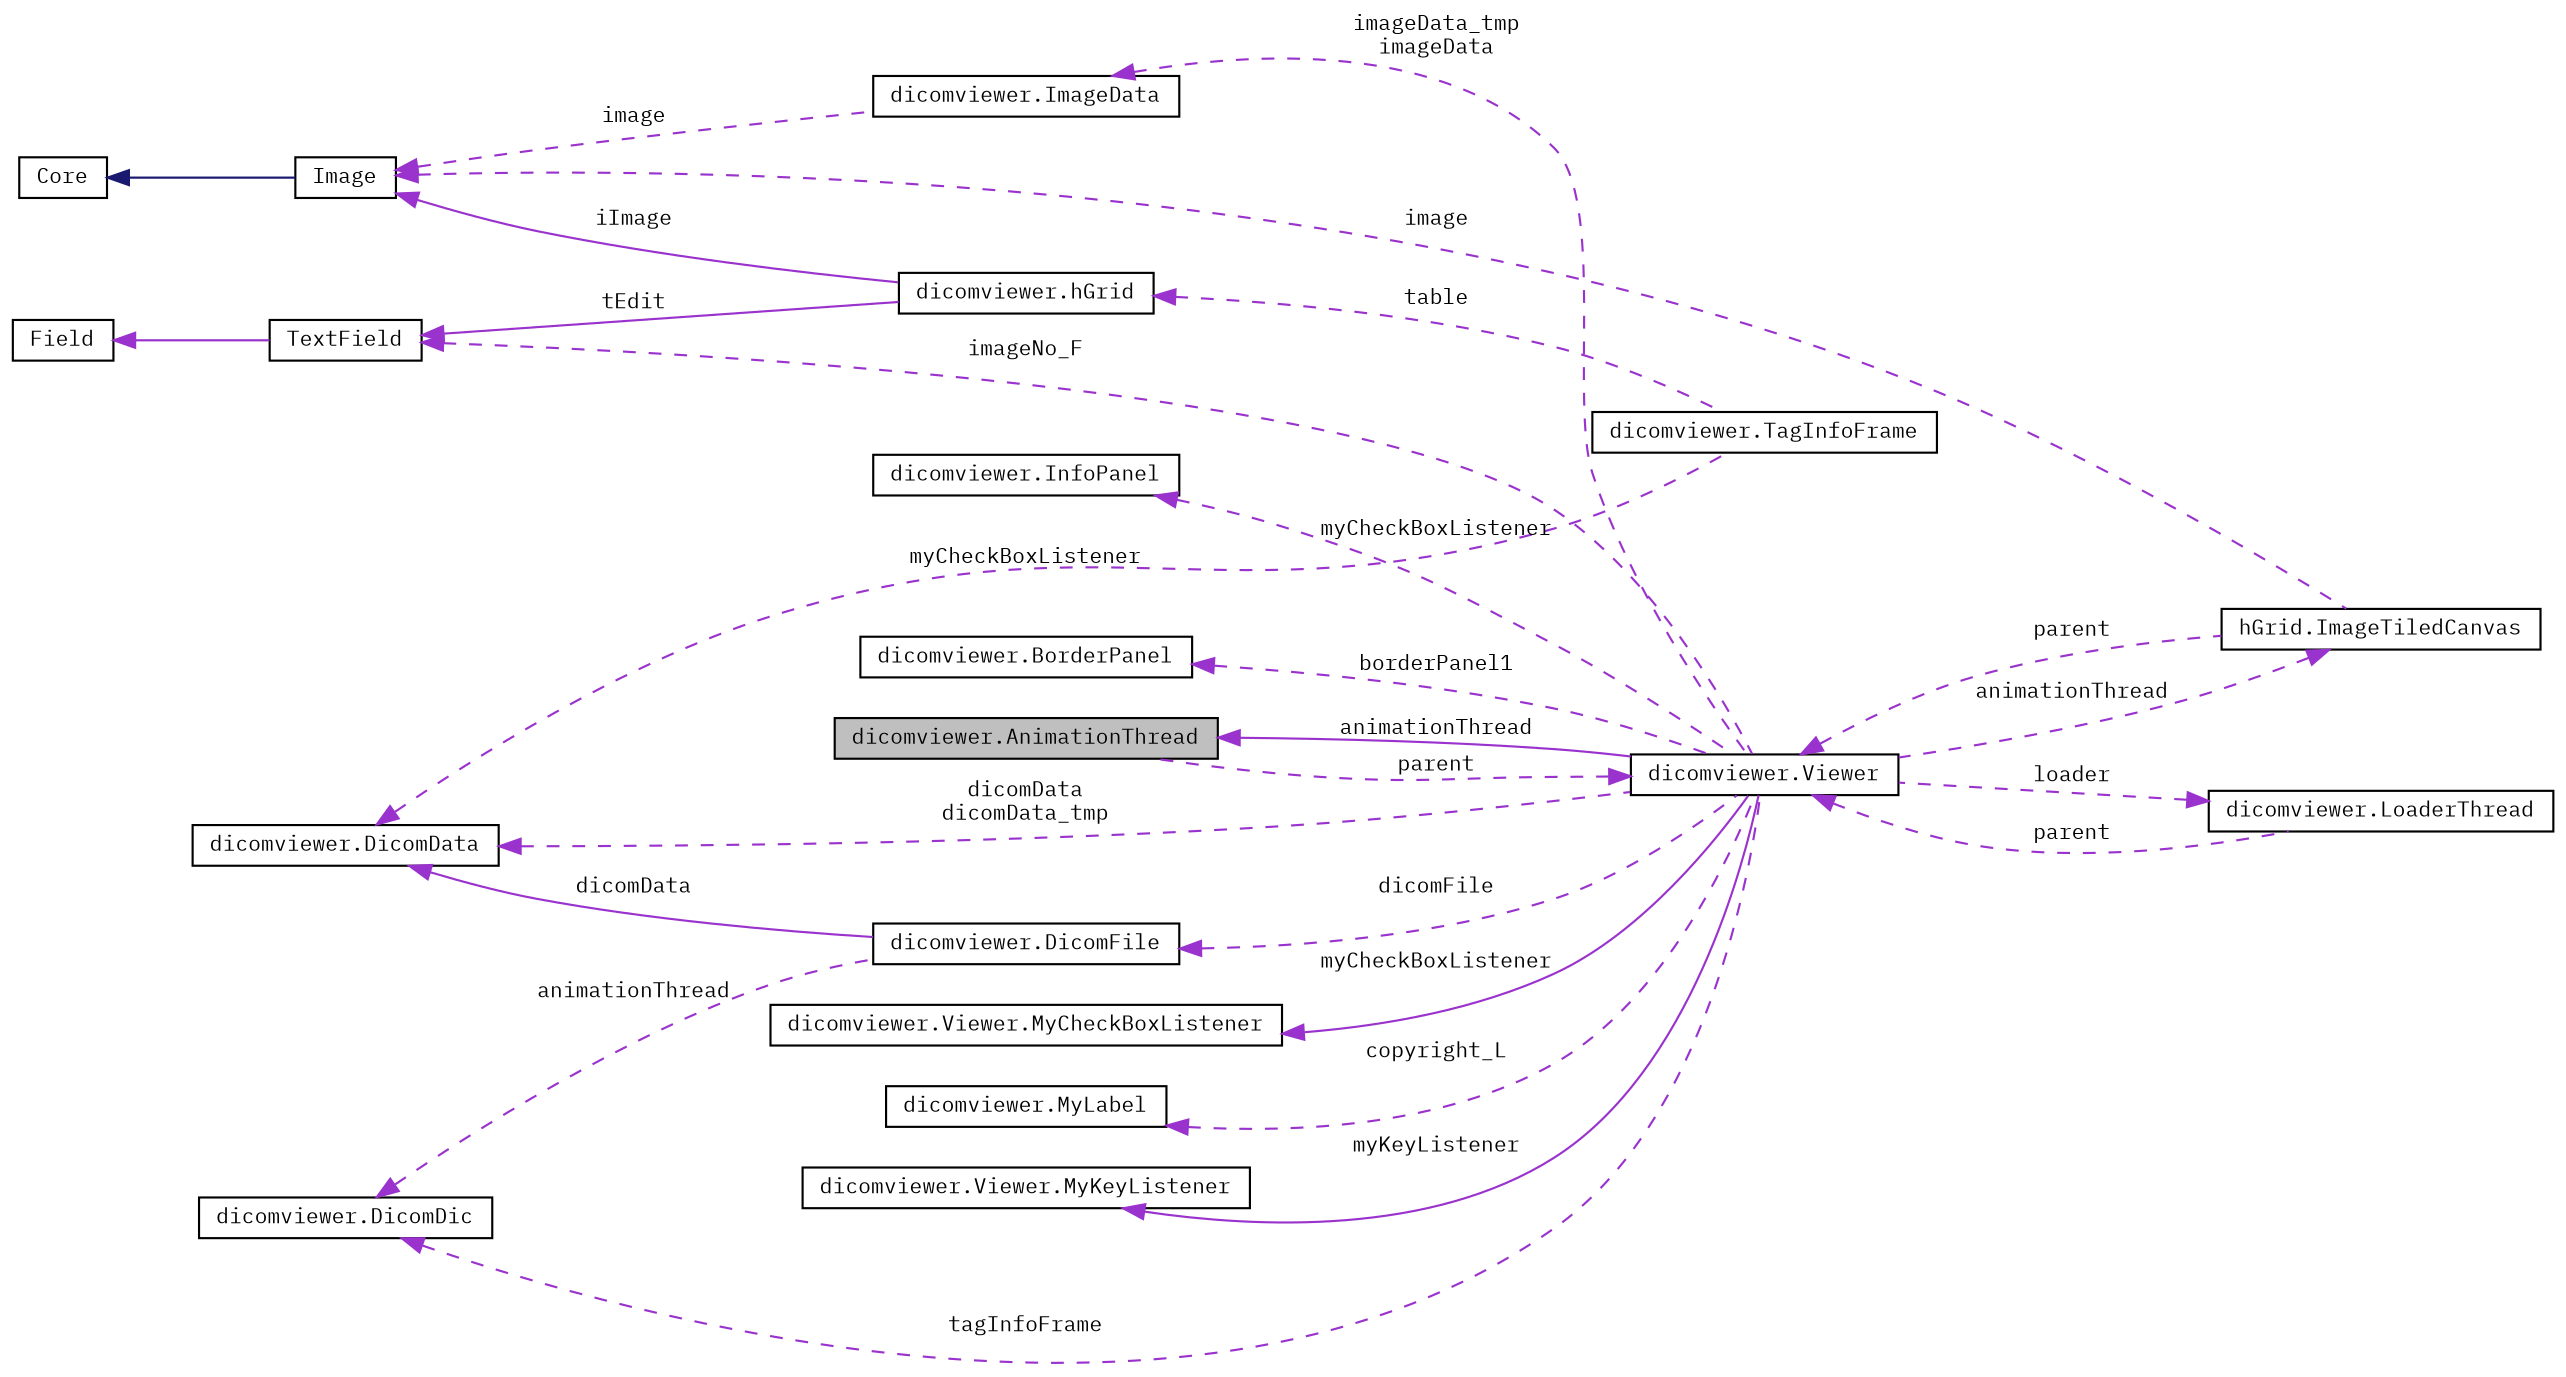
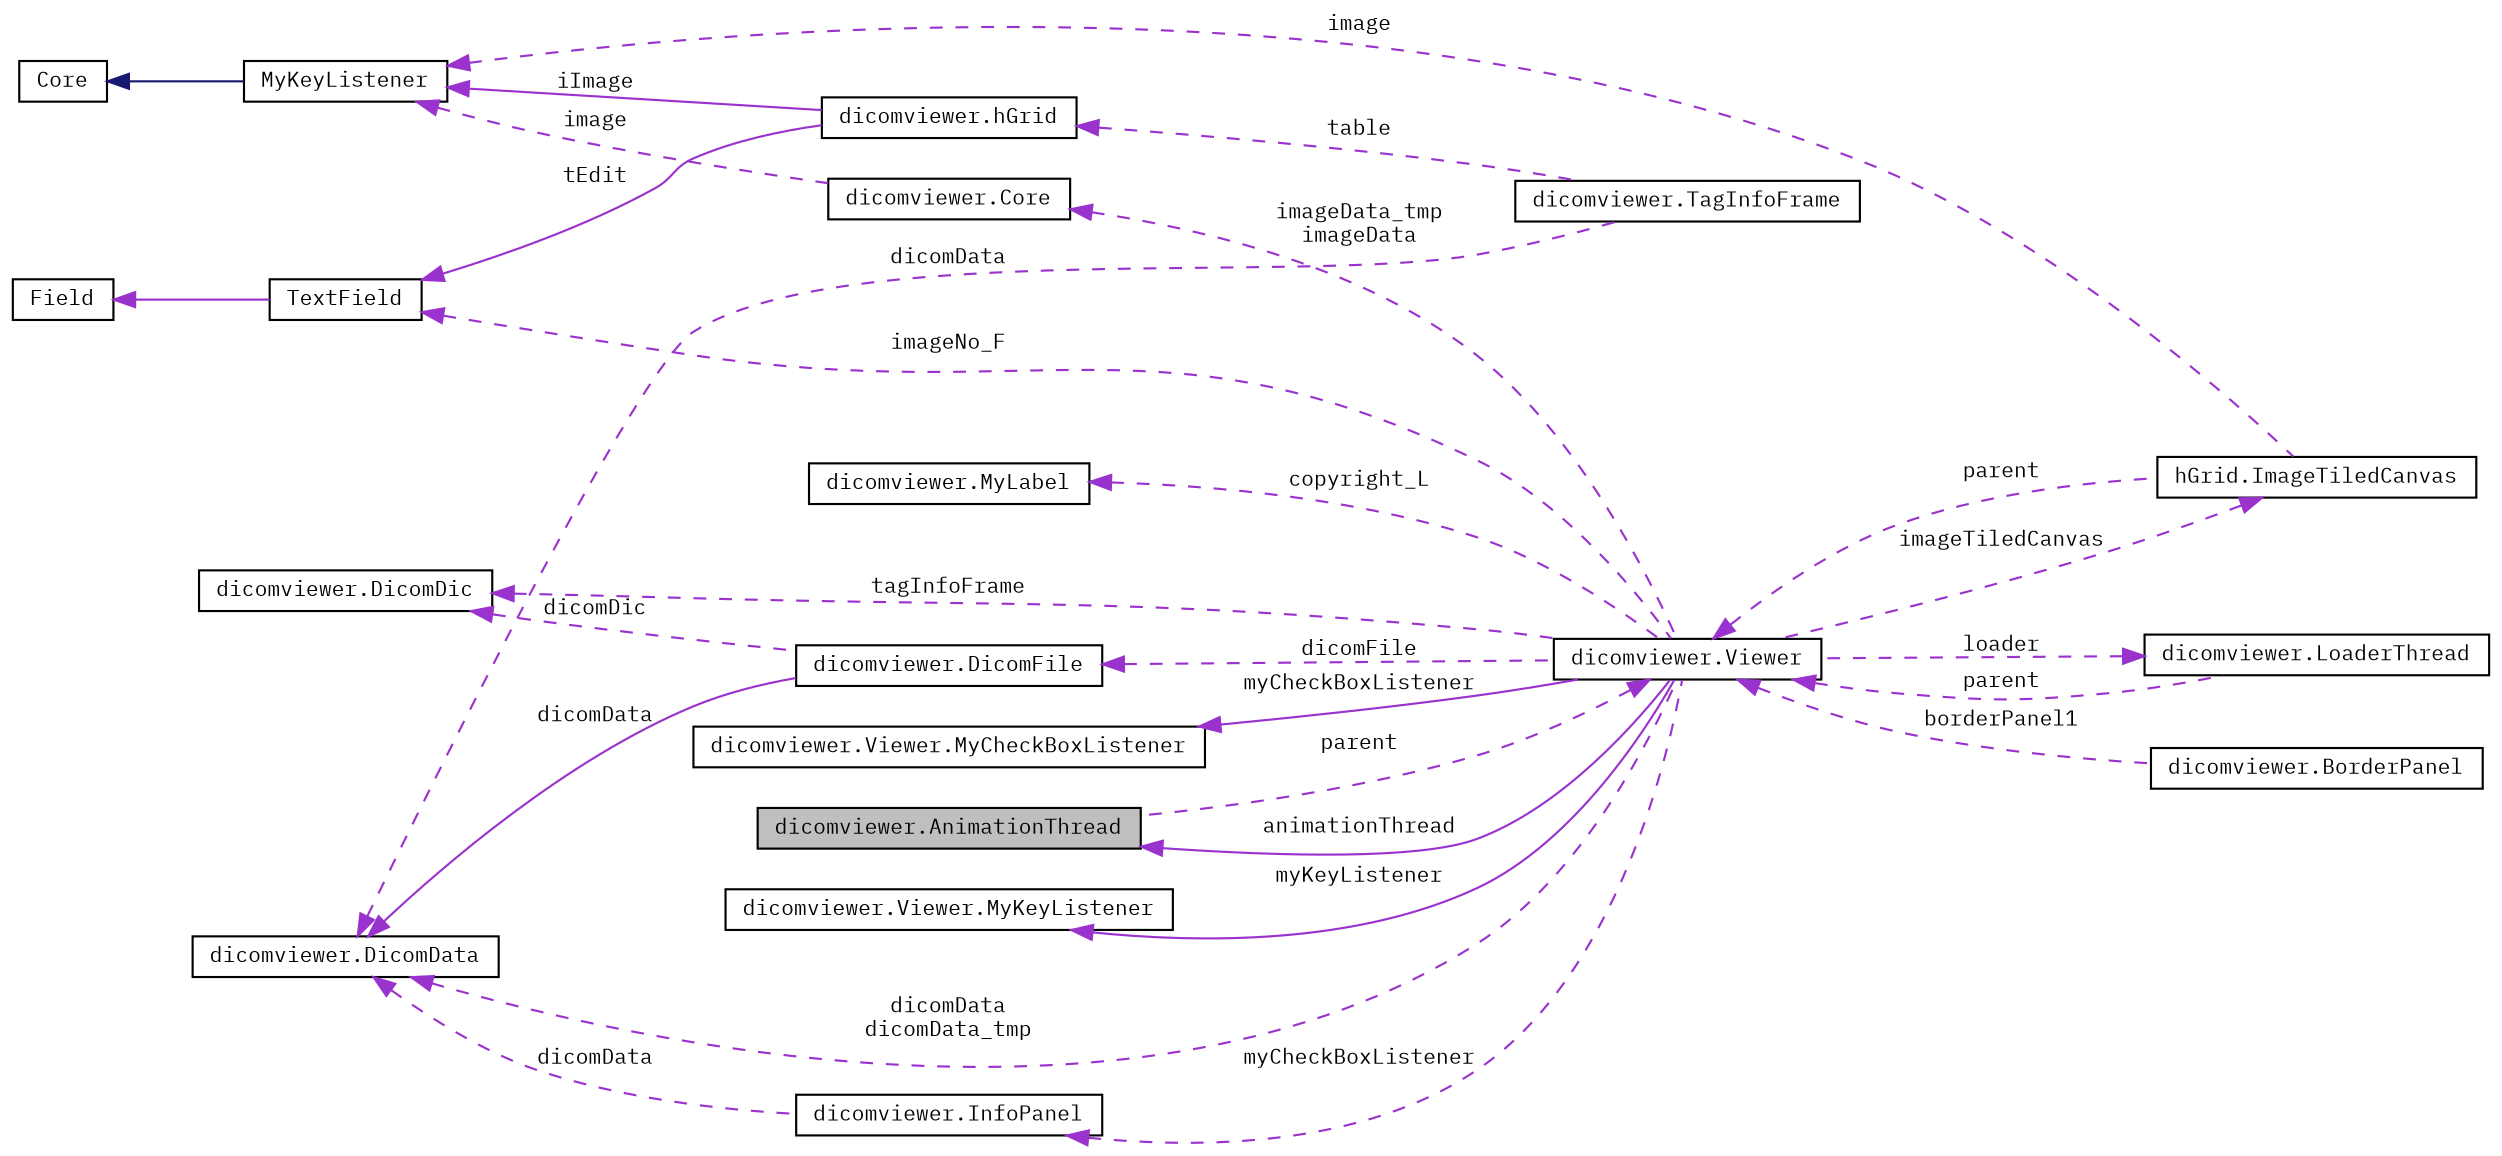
node "dicomviewer.ImageData": label "dicomviewer.ImageData" -> "dicomviewer.Core"
node "Image": label "Image" -> "MyKeyListener"
edge "dicomviewer.TagInfoFrame" -> "dicomviewer.DicomData": label "myCheckBoxListener" -> "dicomData"
edge "dicomviewer.Viewer" -> "hGrid.ImageTiledCanvas": label "animationThread" -> "imageTiledCanvas"
edge "dicomviewer.Viewer" -> "dicomviewer.BorderPanel": reversed
edge "dicomviewer.DicomFile" -> "dicomviewer.DicomDic": label "animationThread" -> "dicomDic"
edge "dicomviewer.InfoPanel" -> "dicomviewer.DicomData": added, label "dicomData"
